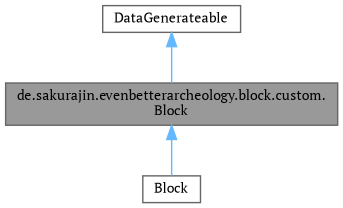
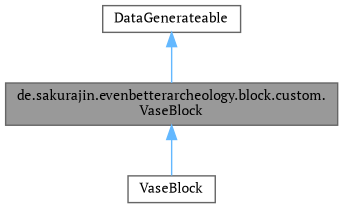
node "de.sakurajin.evenbetterarcheology.block.custom. Block": label "de.sakurajin.evenbetterarcheology.block.custom. Block" -> "de.sakurajin.evenbetterarcheology.block.custom. VaseBlock"
node "Block": label "Block" -> "VaseBlock"
